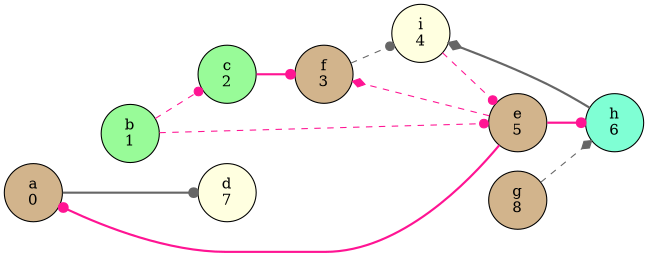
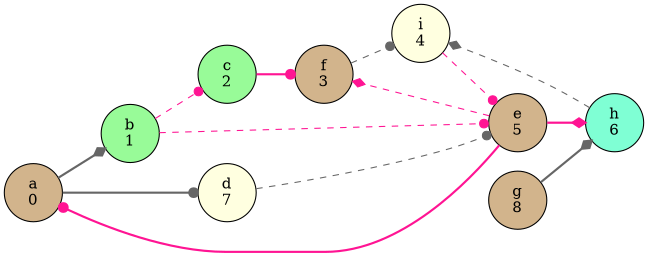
edge "h 6" -> "i 4": style bold -> dashed
edge "e 5" -> "h 6": arrowhead dot -> diamond
edge "g 8" -> "h 6": style dashed -> bold
edge "a 0" -> "b 1": added
edge "d 7" -> "e 5": added
